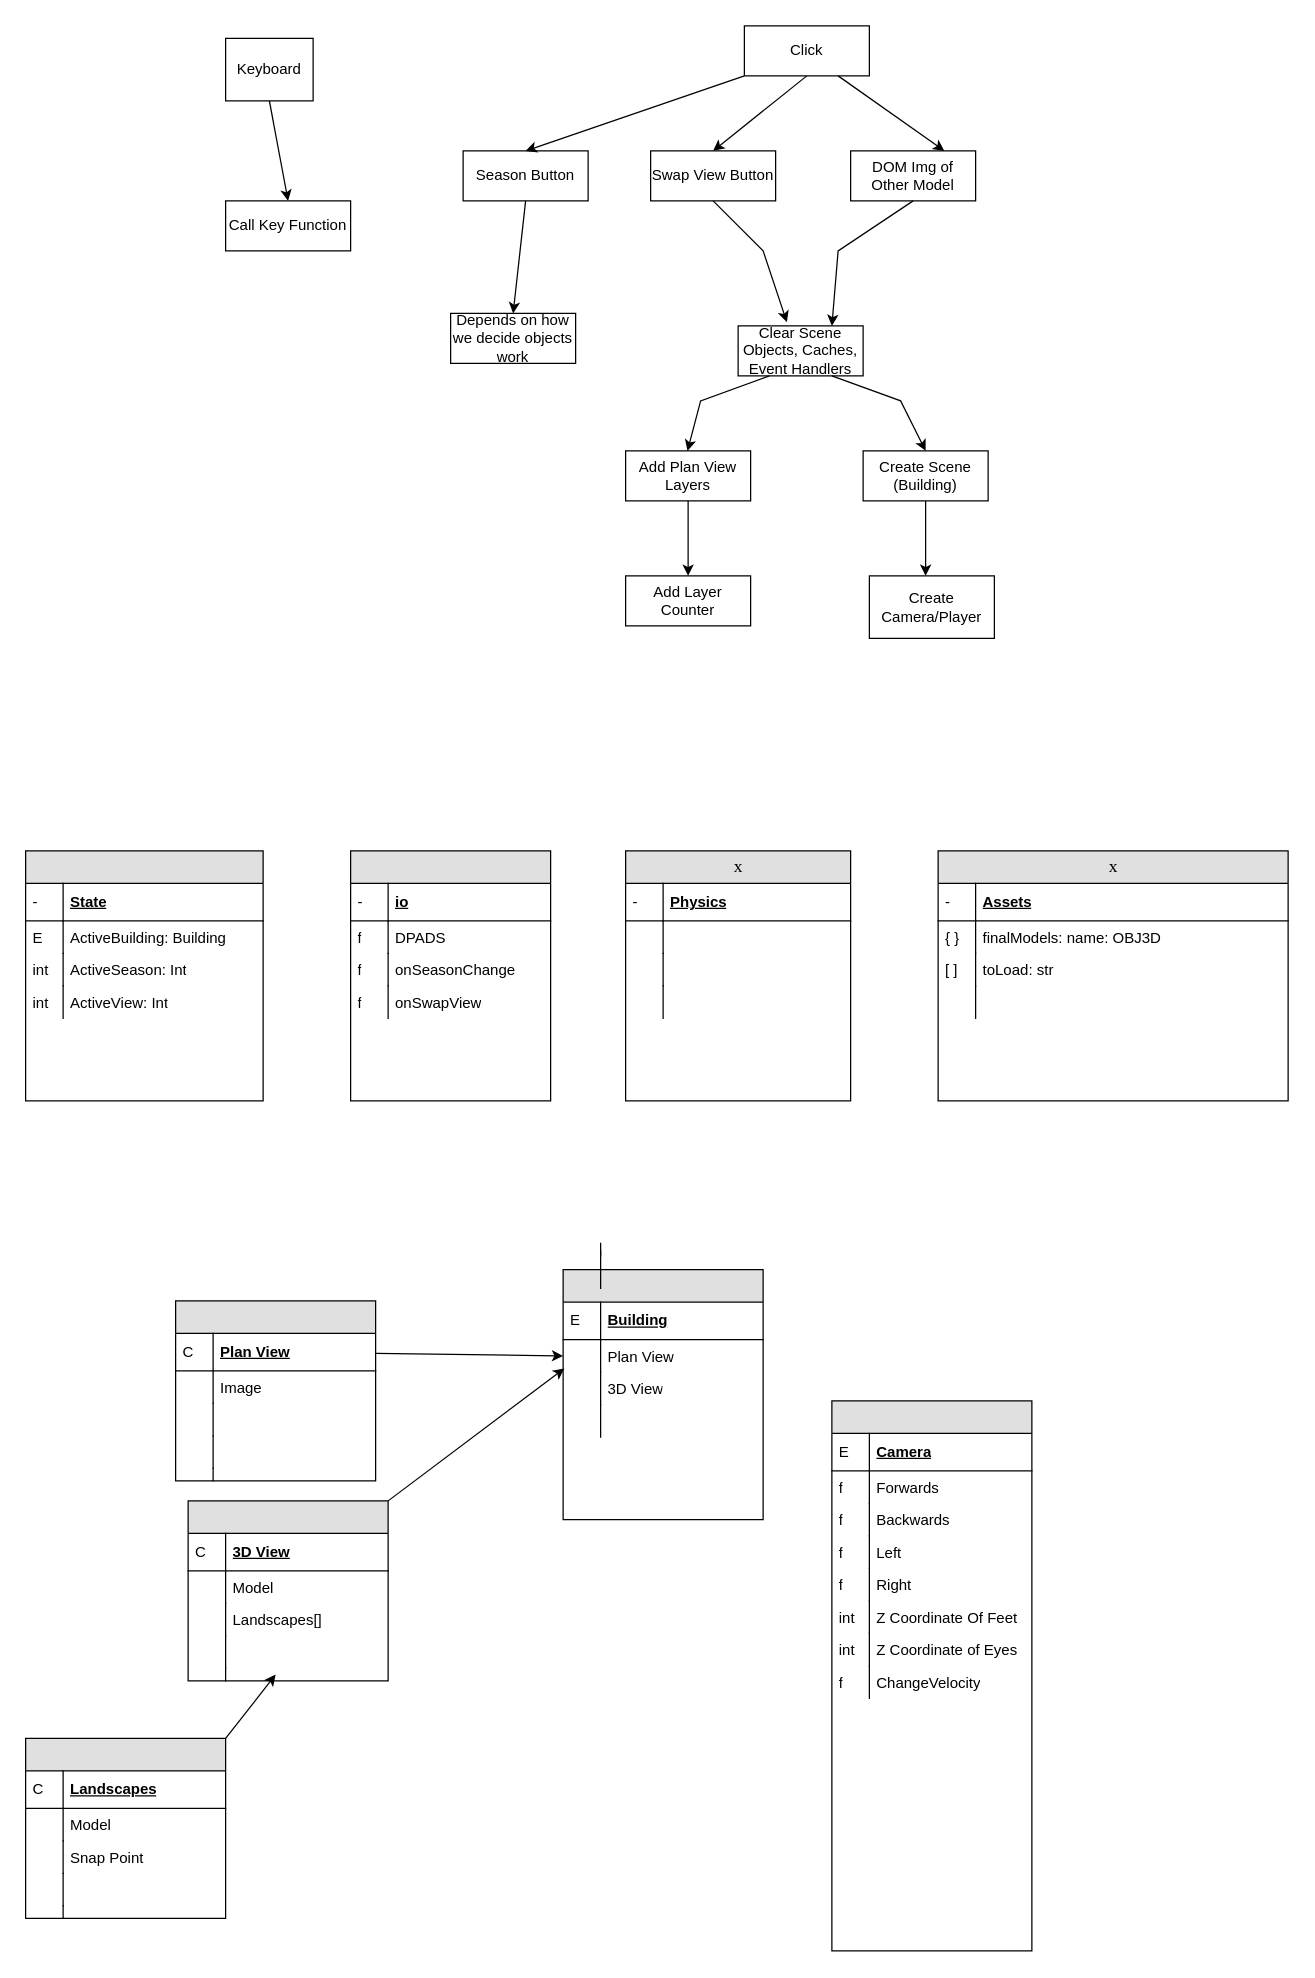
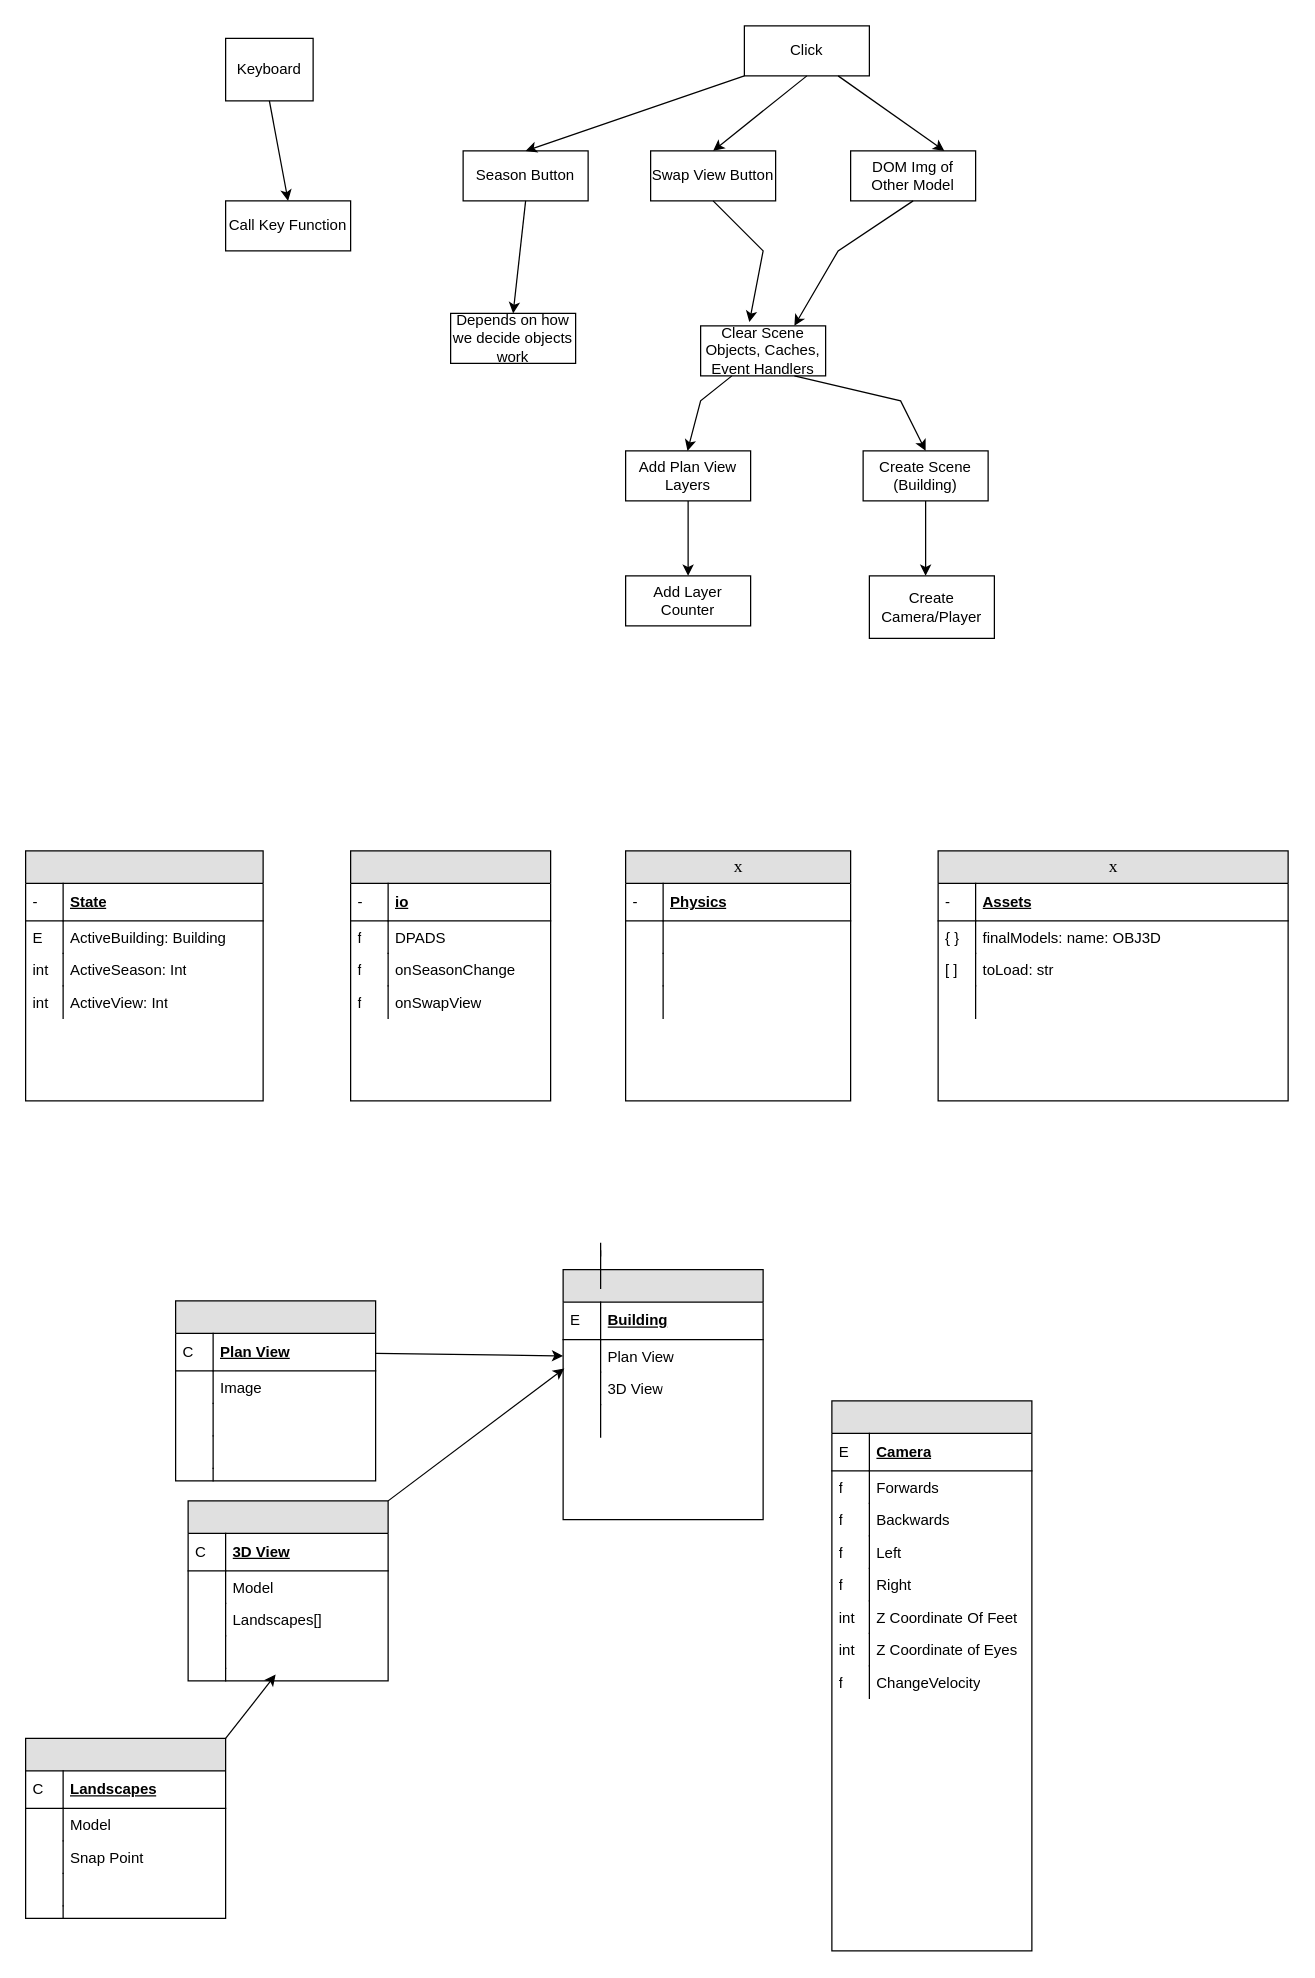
node "Clear Scene Objects, Caches, Event Handlers": moved (801, 351) -> (763, 351)
